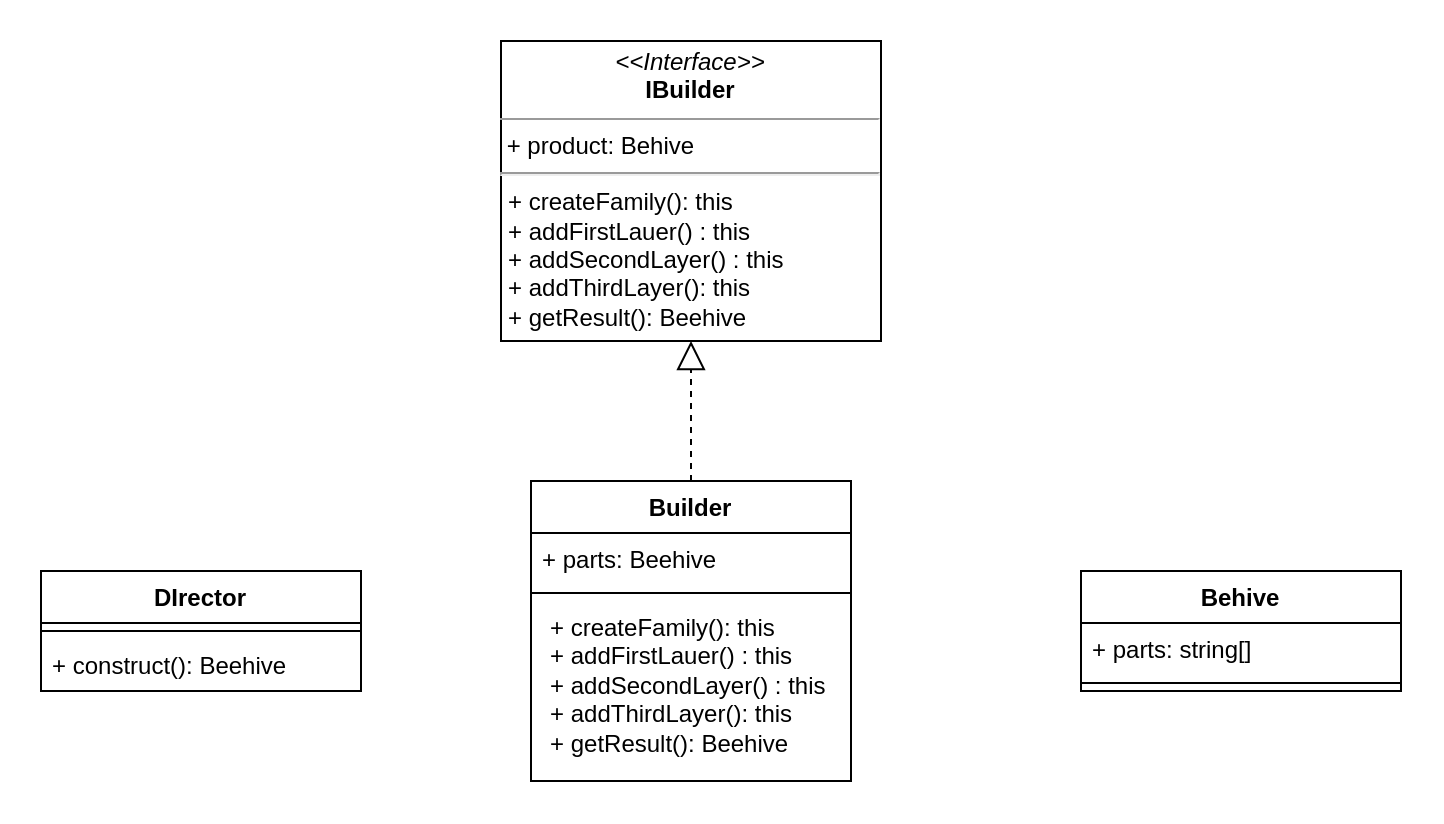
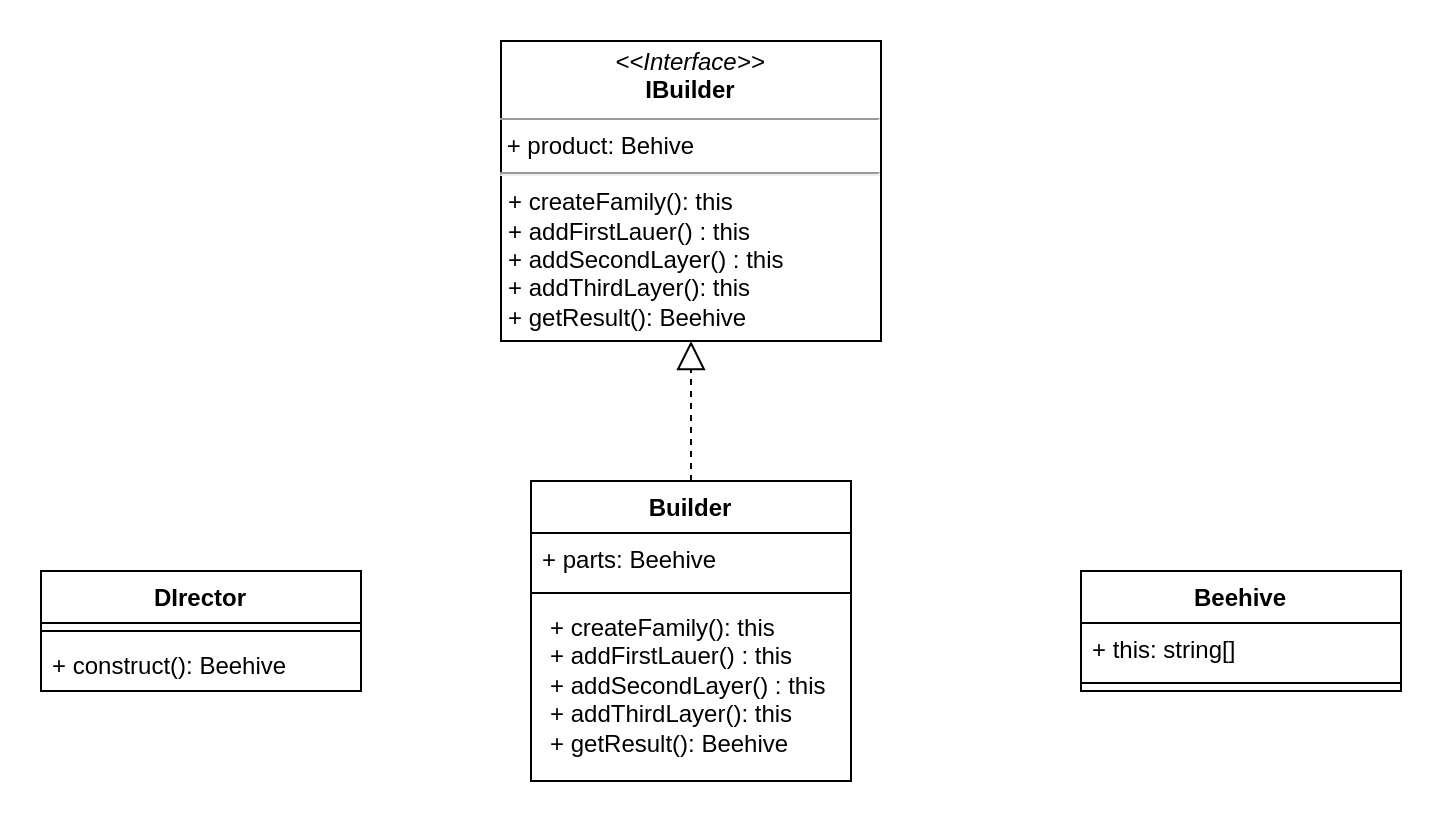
node "Behive": label "Behive" -> "Beehive"
node "+ parts: string[]": label "+ parts: string[]" -> "+ this: string[]"
